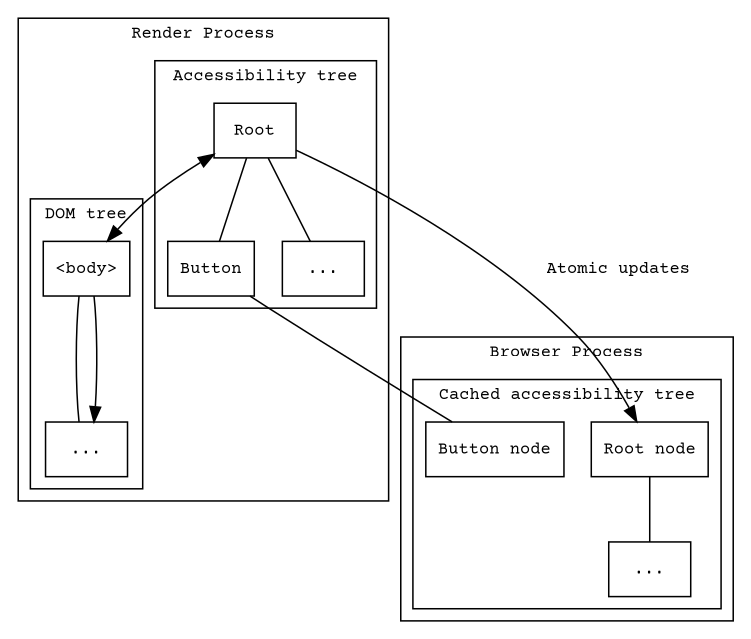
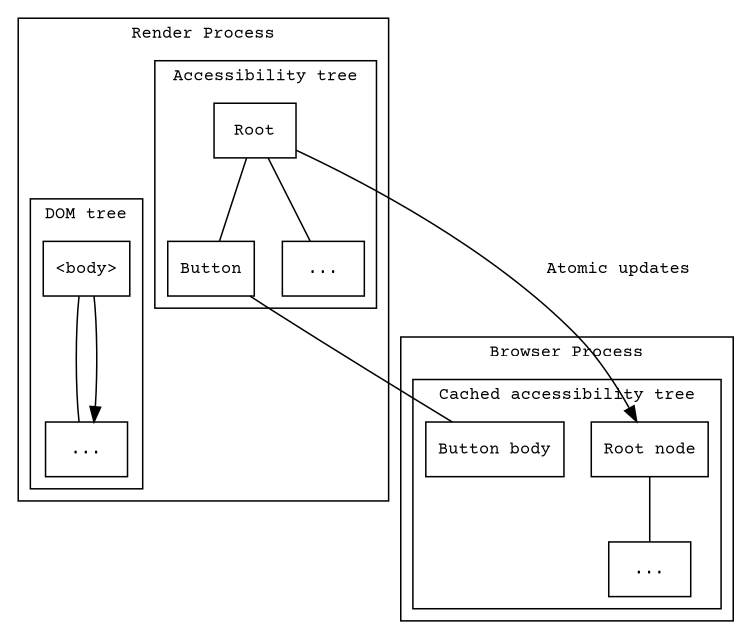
edge "Root" -- "<body>": removed
node "Button node": label "Button node" -> "Button body"
